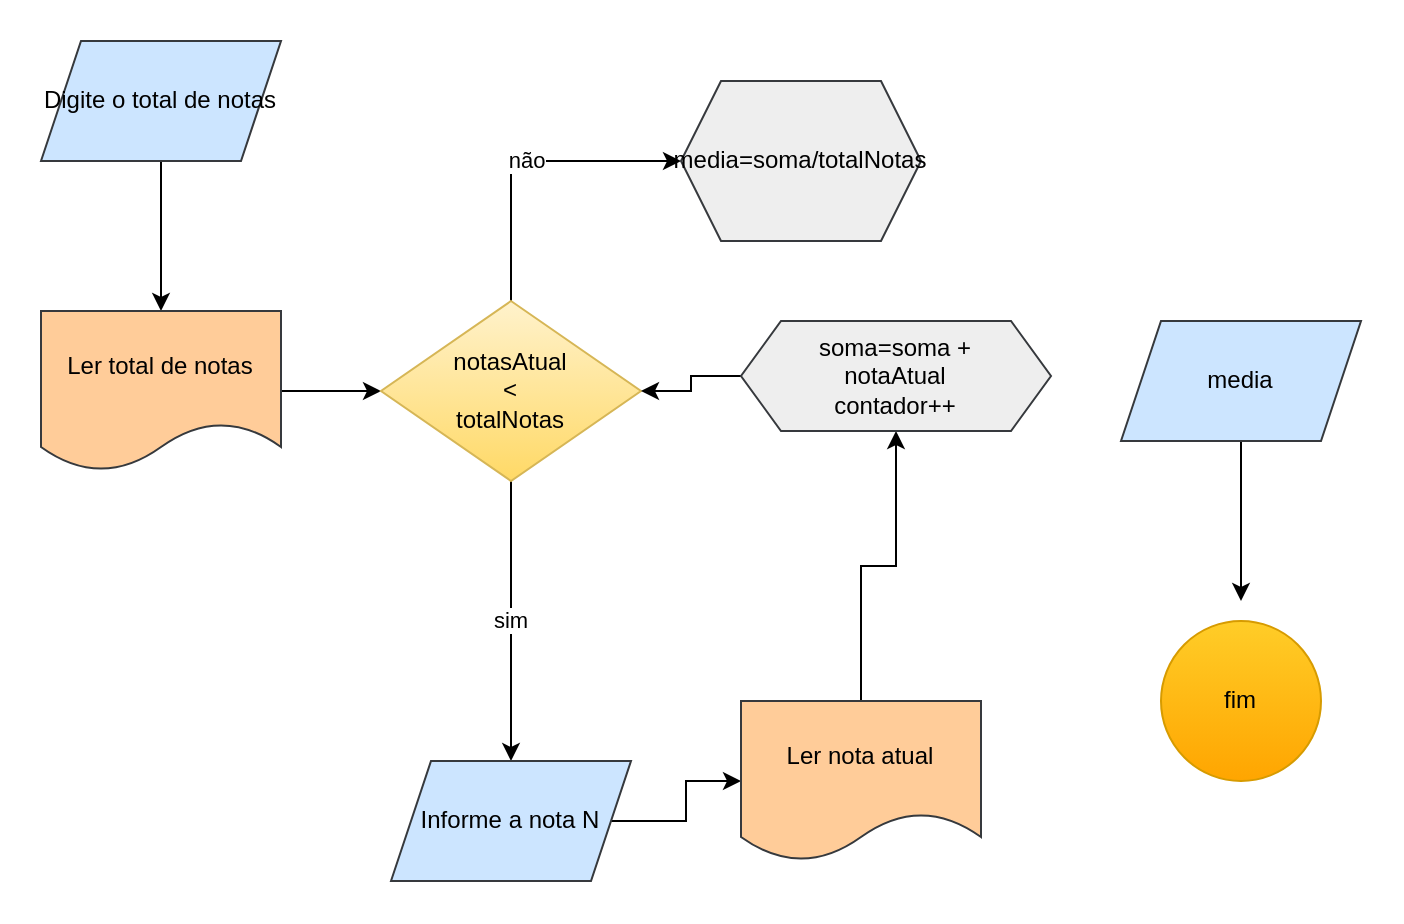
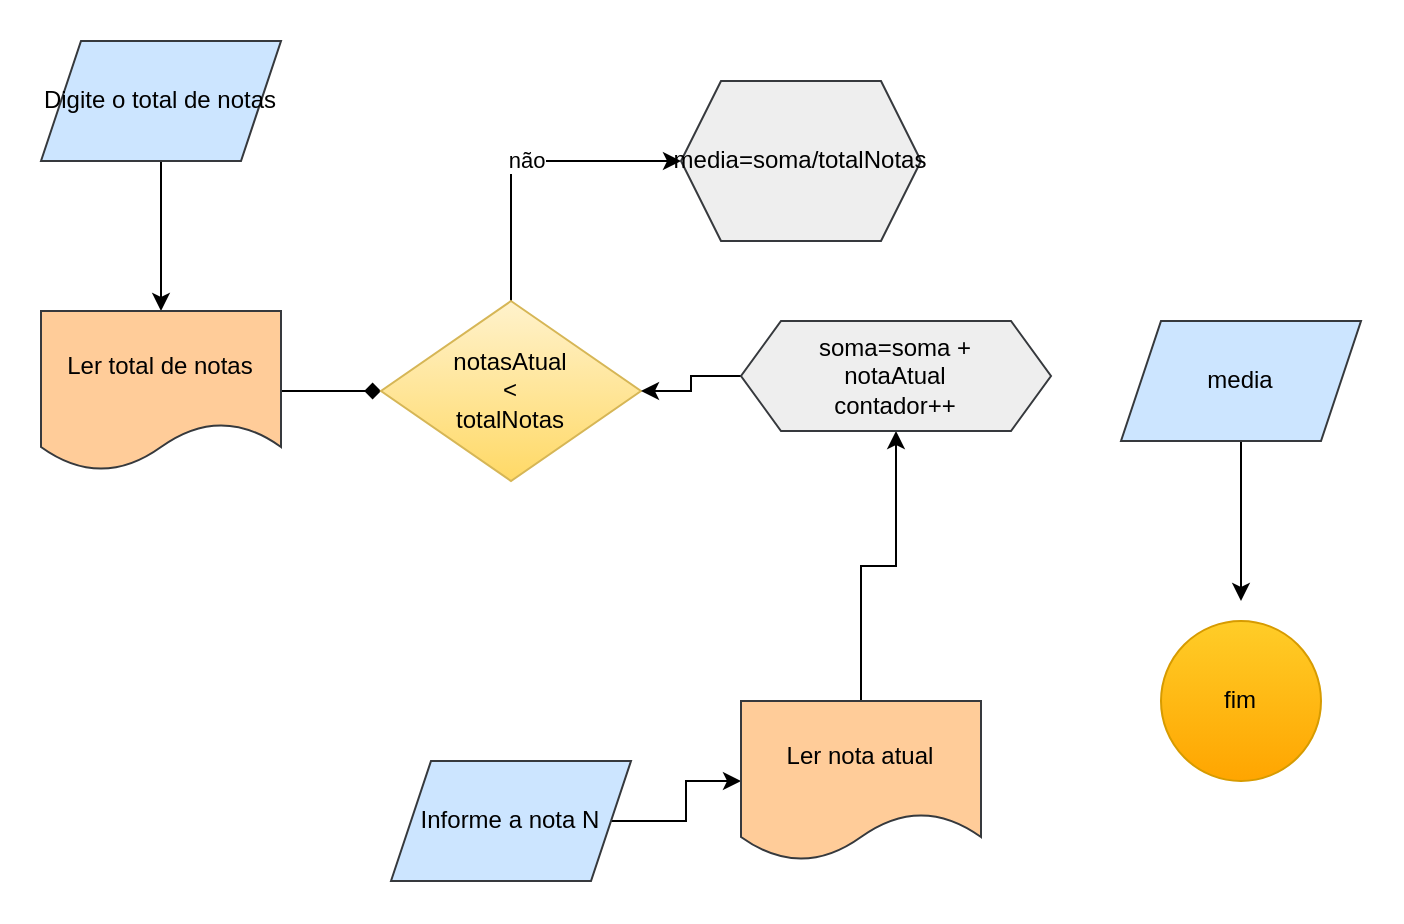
edge "Ler total de notas" -> "notasAtual < totalNotas": arrowhead classic -> diamond
edge "notasAtual < totalNotas" -> "Informe a nota N": removed, label "sim"
